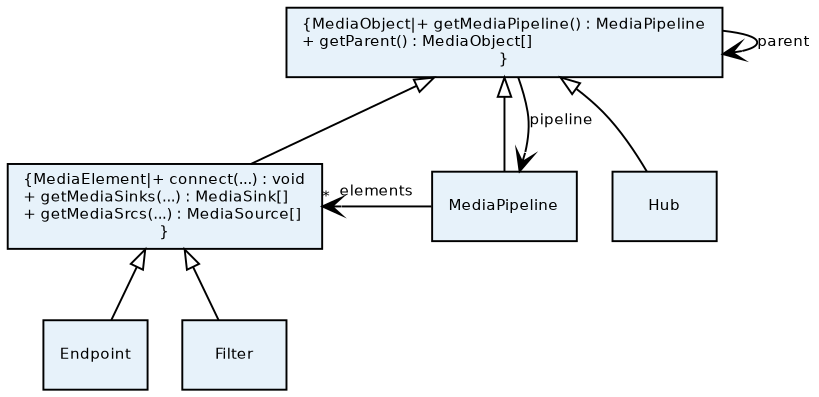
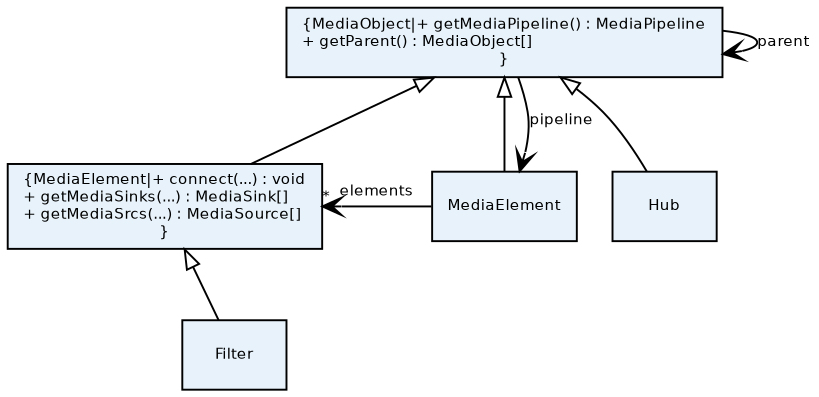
node "MediaPipeline": label "MediaPipeline" -> "MediaElement"
node "Endpoint": removed
